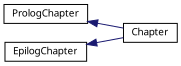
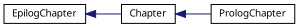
edge "Chapter" -> "PrologChapter": reversed
